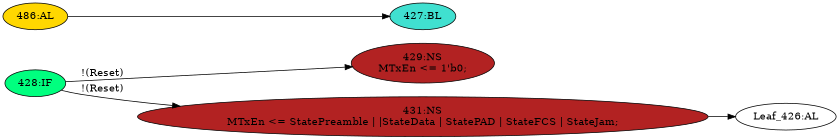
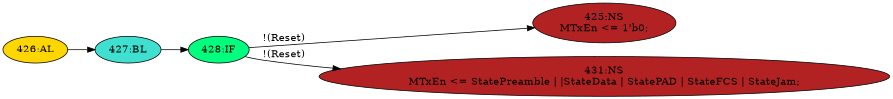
node "486:AL": label "486:AL" -> "426:AL"
edge "427:BL" -> "428:IF": added
node "429:NS MTxEn <= 1'b0;": label "429:NS MTxEn <= 1'b0;" -> "425:NS MTxEn <= 1'b0;"
node "Leaf_426:AL": removed
